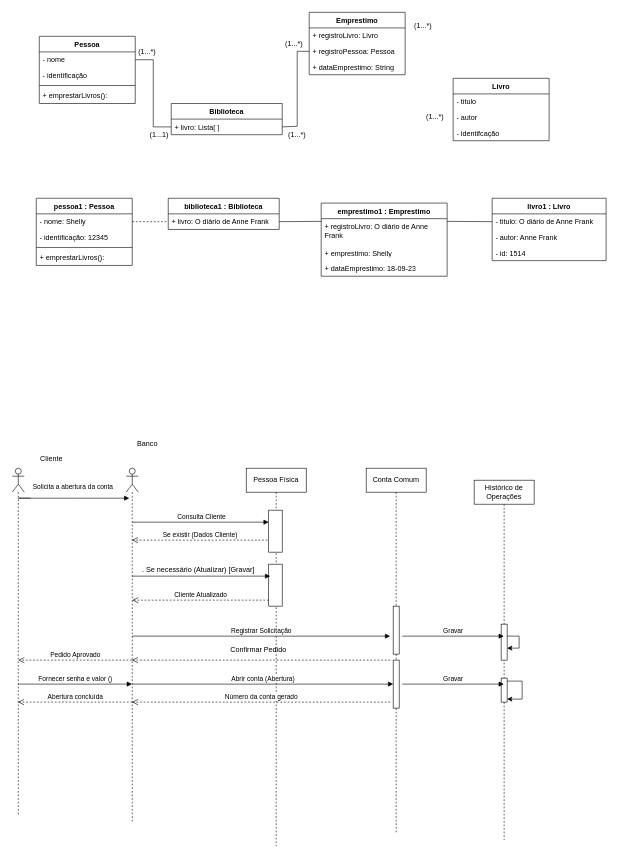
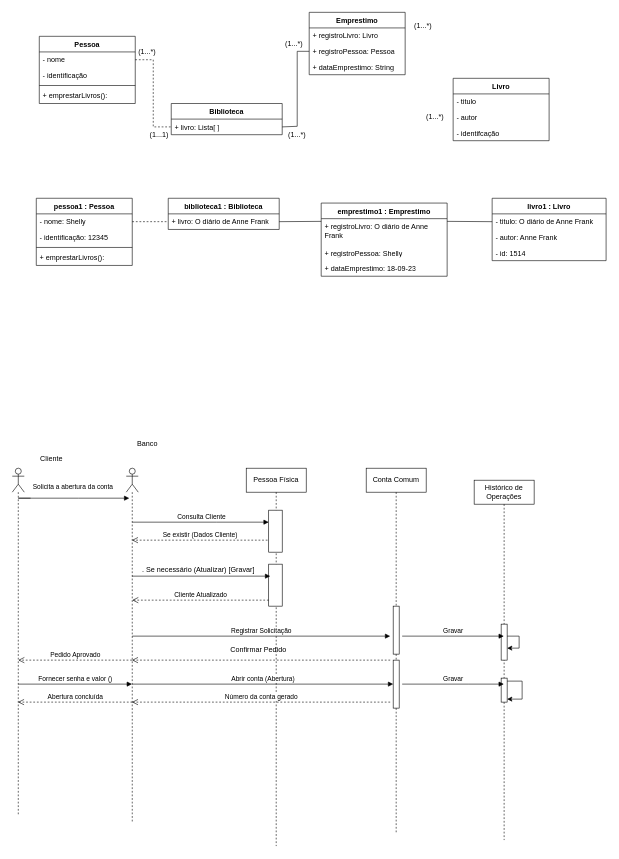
edge "- nome" -- "+ livro: Lista[ ]": style solid -> dashed
node "+ emprestimo: Shelly": label "+ emprestimo: Shelly" -> "+ registroPessoa: Shelly"
